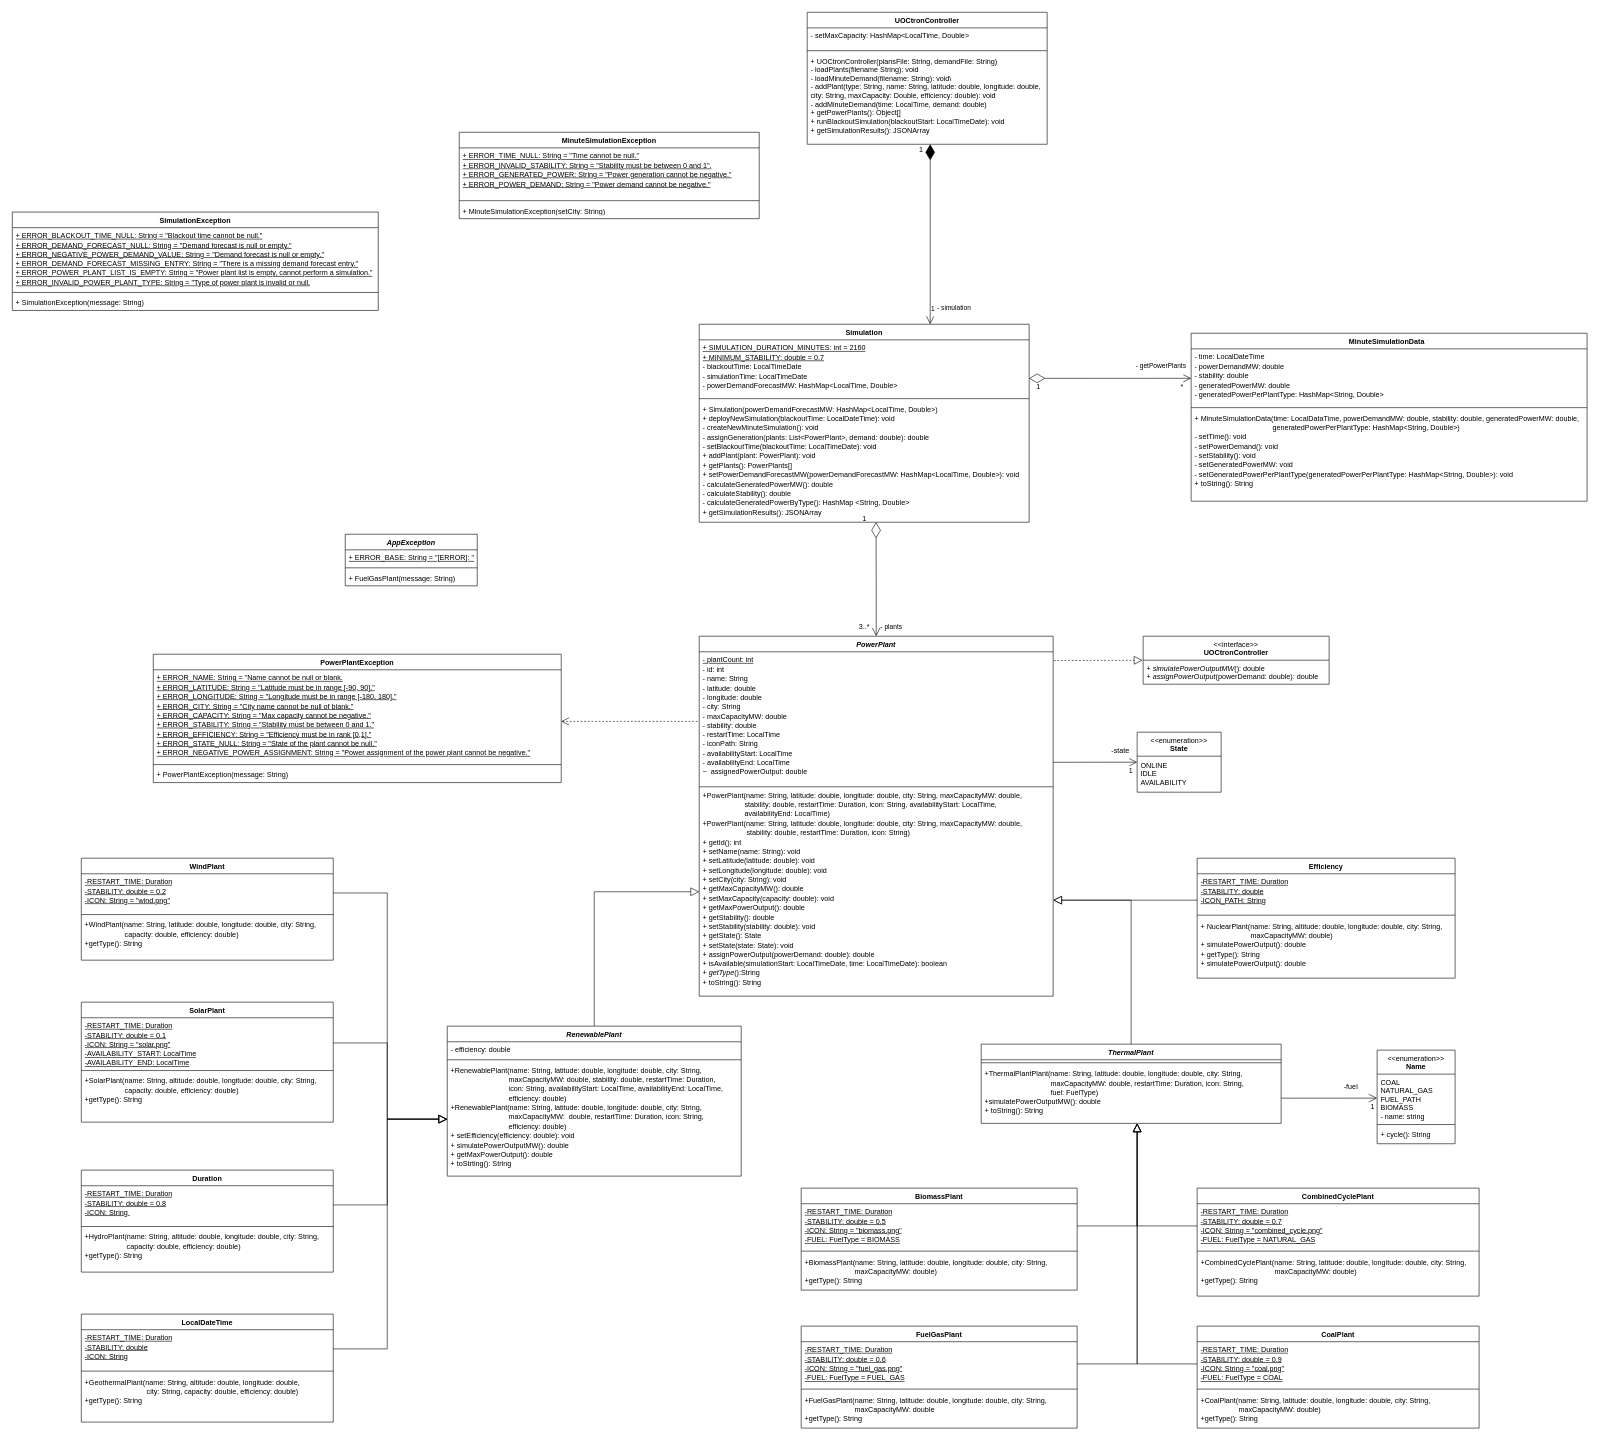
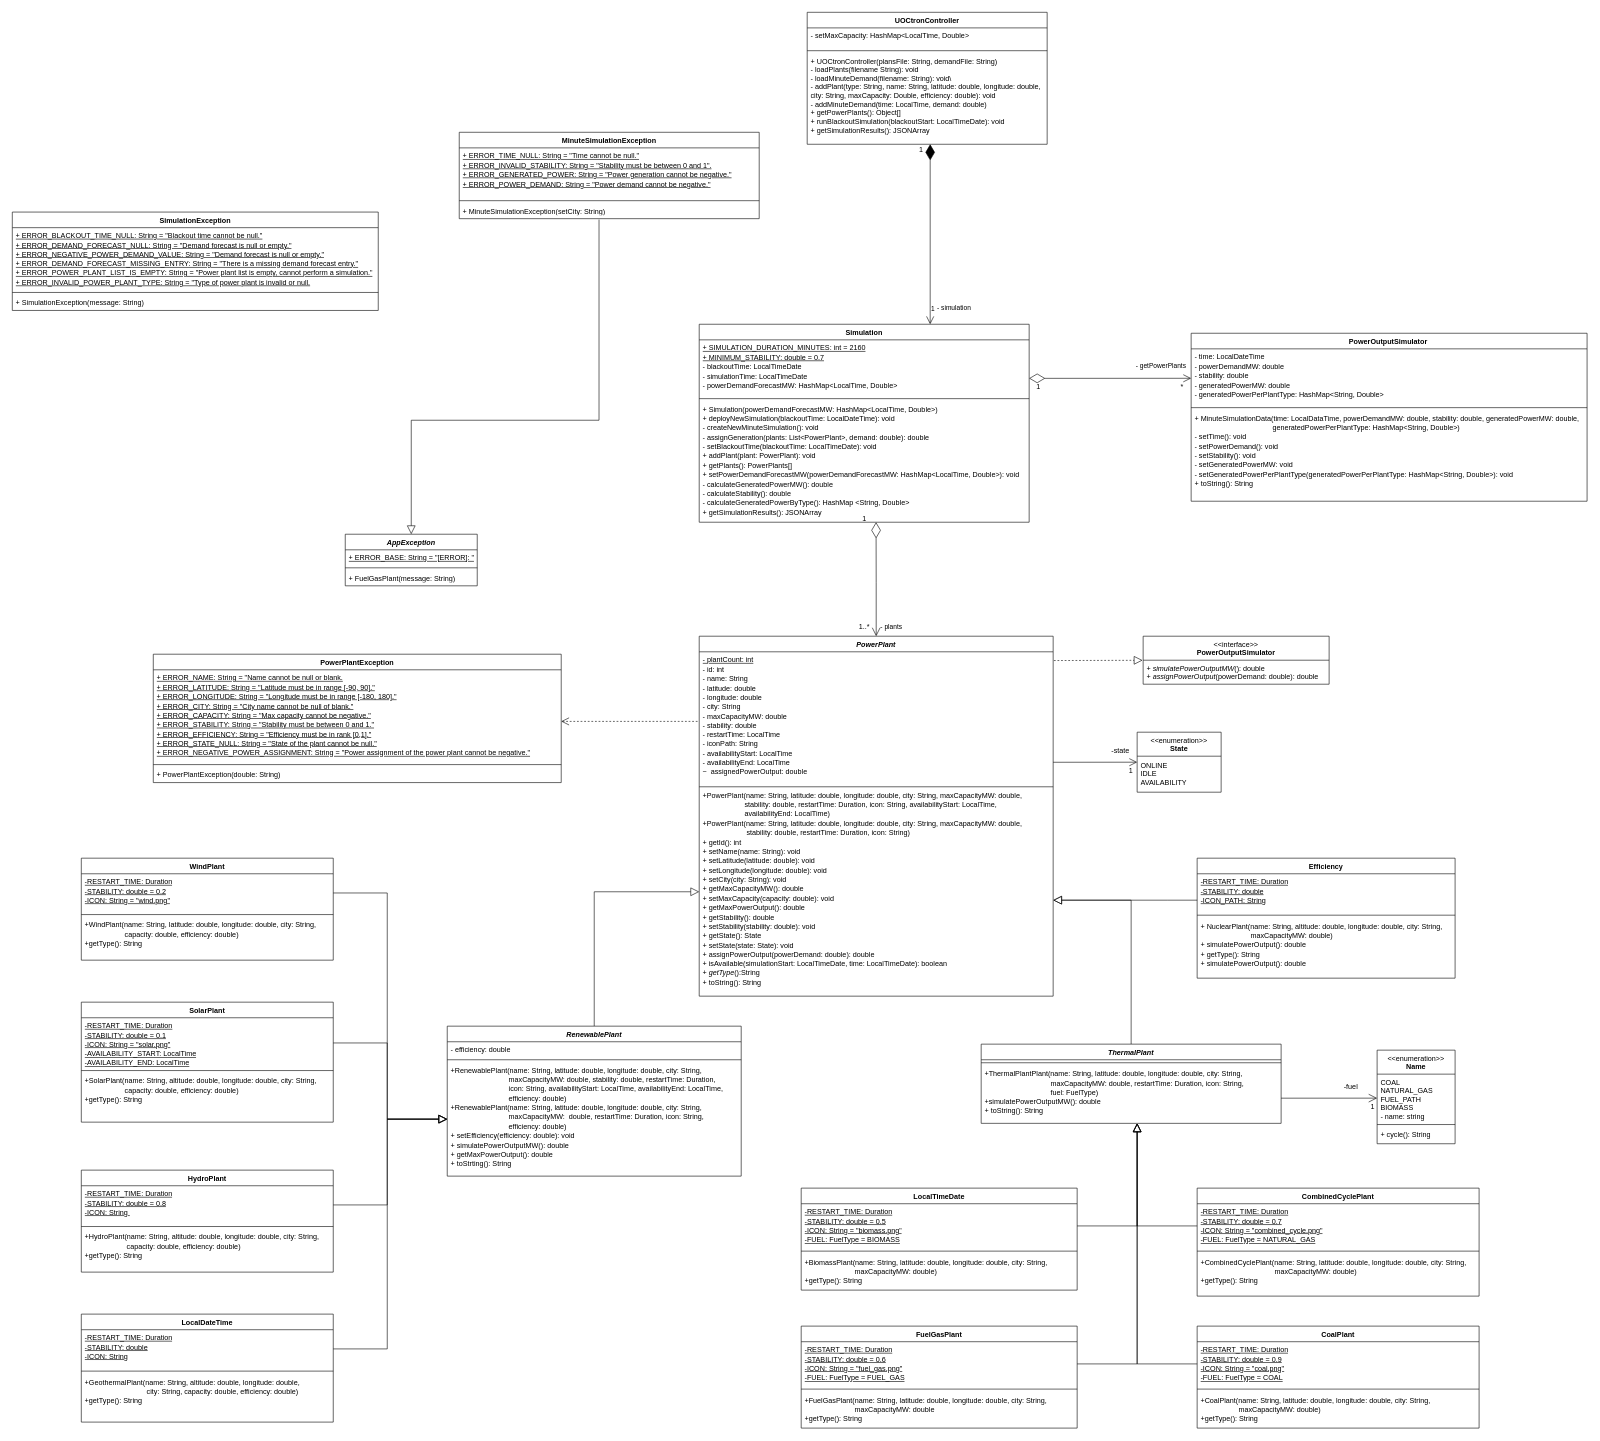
node "MinuteSimulationData": label "MinuteSimulationData" -> "PowerOutputSimulator"
edge "+ MinuteSimulationException(setCity: String)" -> "AppException": added
node "3..*": label "3..*" -> "1..*"
node "<<interface>> UOCtronController": label "<<interface>> UOCtronController" -> "<<interface>> PowerOutputSimulator"
node "+ PowerPlantException(message: String)": label "+ PowerPlantException(message: String)" -> "+ PowerPlantException(double: String)"
node "Duration": label "Duration" -> "HydroPlant"
node "BiomassPlant": label "BiomassPlant" -> "LocalTimeDate"
